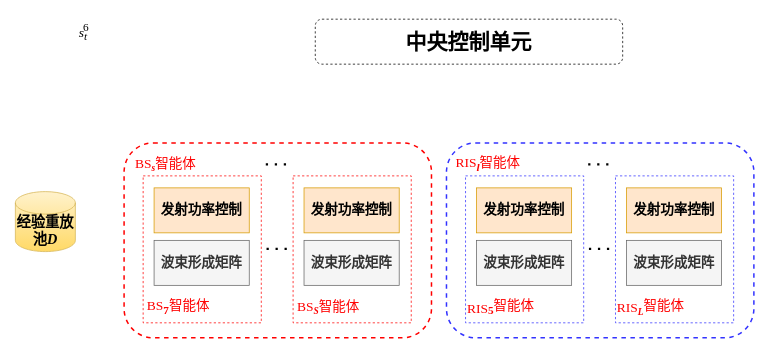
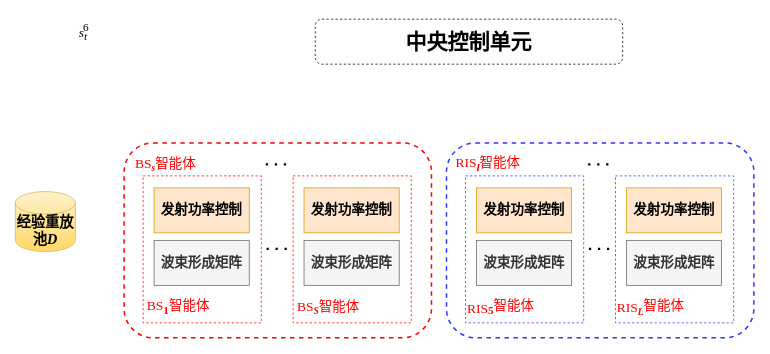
node "BS7智能体": label "BS7智能体" -> "BS1智能体"
